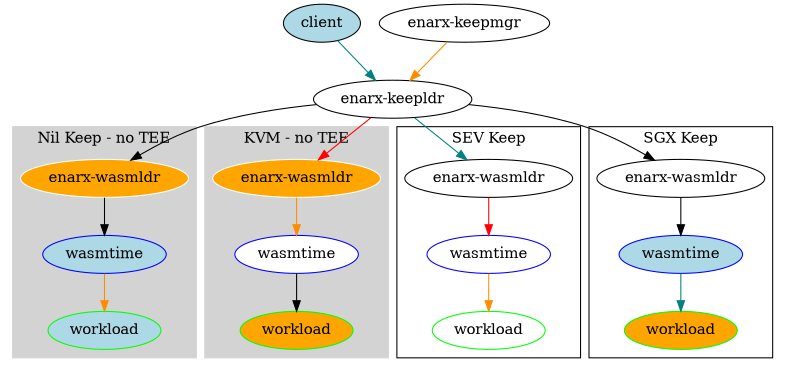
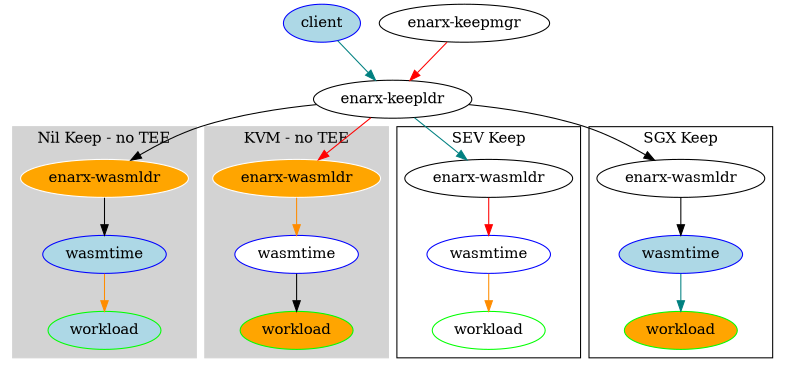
node "client": color black -> blue
edge "enarx-keepmgr" -> "enarx-keepldr": color darkorange -> red
